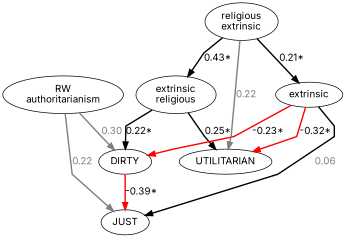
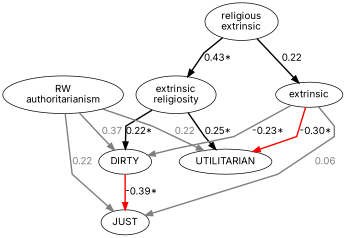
edge "religious extrinsic" -> "extrinsic": label "0.21*" -> "0.22"
edge "religious extrinsic" -> "UTILITARIAN": now "RW authoritarianism" -> "UTILITARIAN"
node "extrinsic religious": label "extrinsic religious" -> "extrinsic religiosity"
edge "RW authoritarianism" -> "DIRTY": label "0.30" -> "0.37"
edge "extrinsic" -> "UTILITARIAN": label "-0.32*" -> "-0.30*"
edge "extrinsic" -> "DIRTY": color red -> grey50
edge "extrinsic" -> "JUST": color black -> grey50
